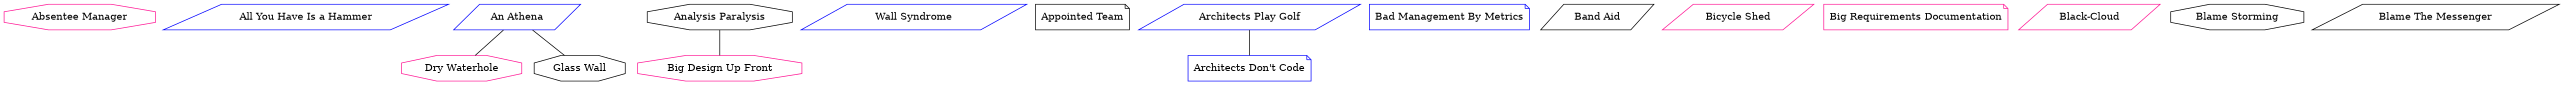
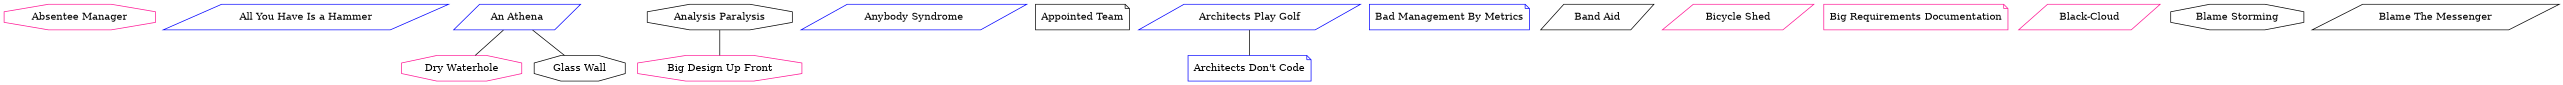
node "Wall Syndrome": label "Wall Syndrome" -> "Anybody Syndrome"
